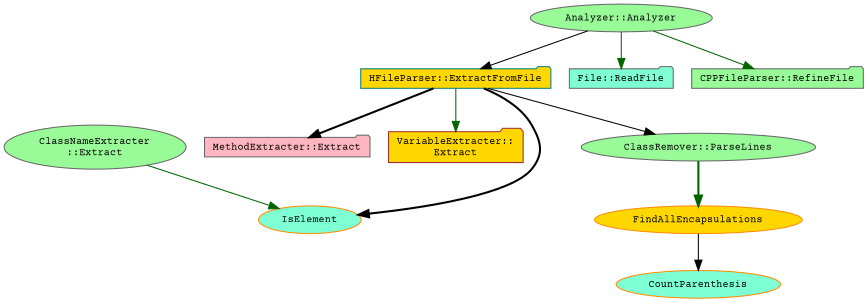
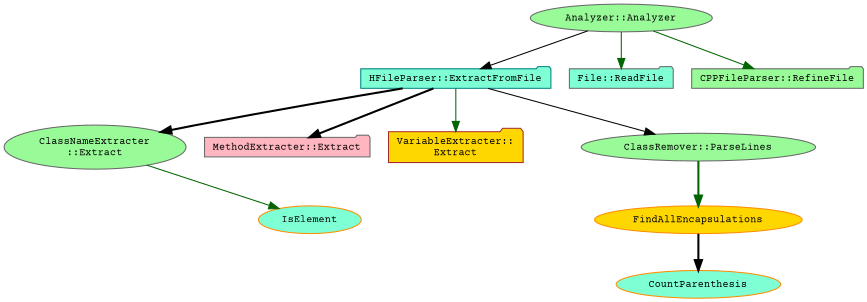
node "HFileParser::ExtractFromFile": fillcolor gold -> aquamarine
edge "HFileParser::ExtractFromFile" -> "IsElement": now "HFileParser::ExtractFromFile" -> "ClassNameExtracter ::Extract"
edge "FindAllEncapsulations" -> "CountParenthesis": style solid -> bold
